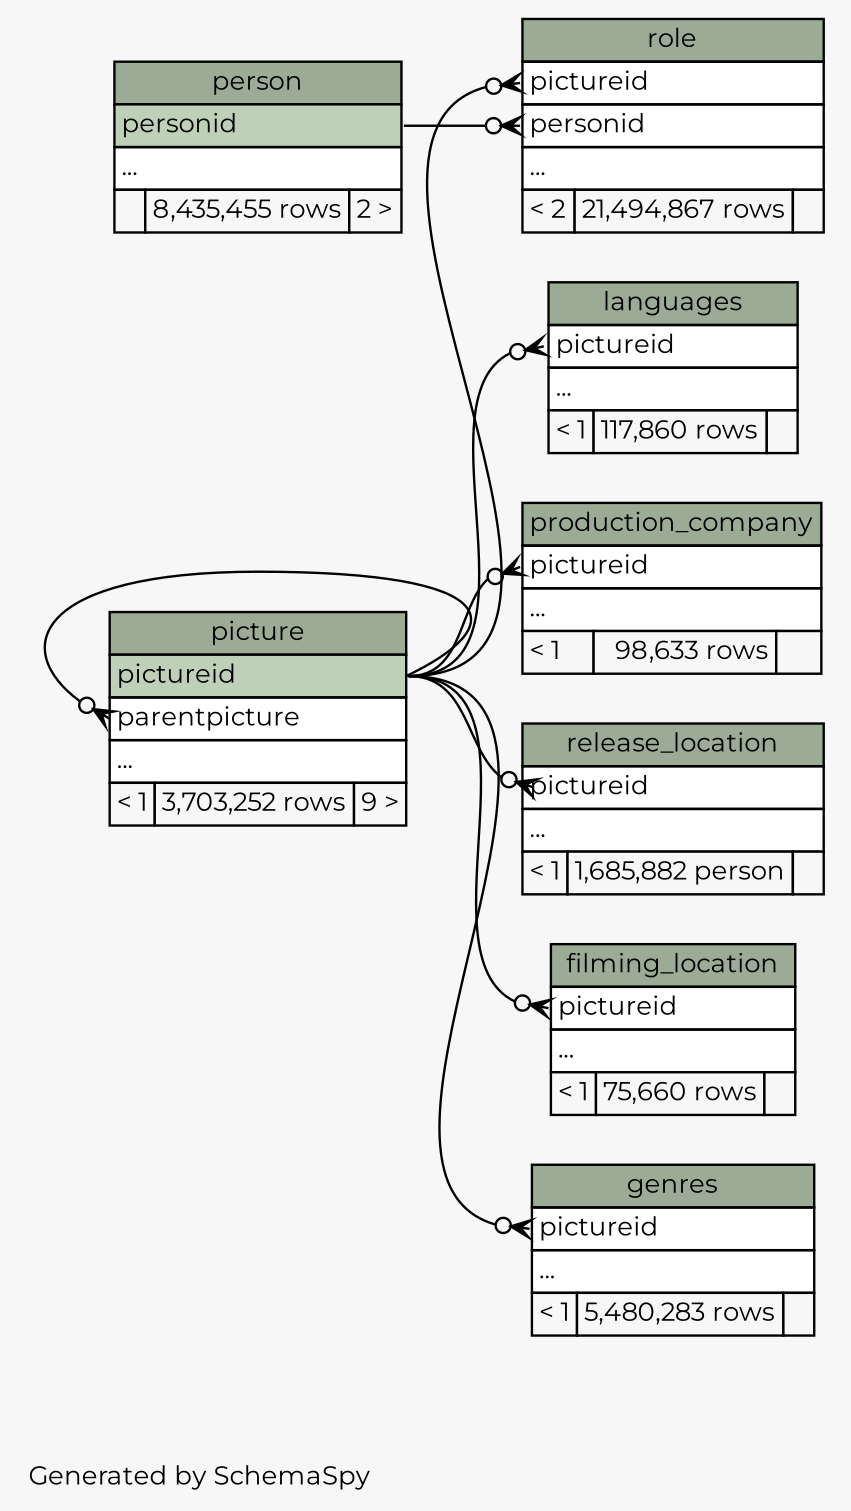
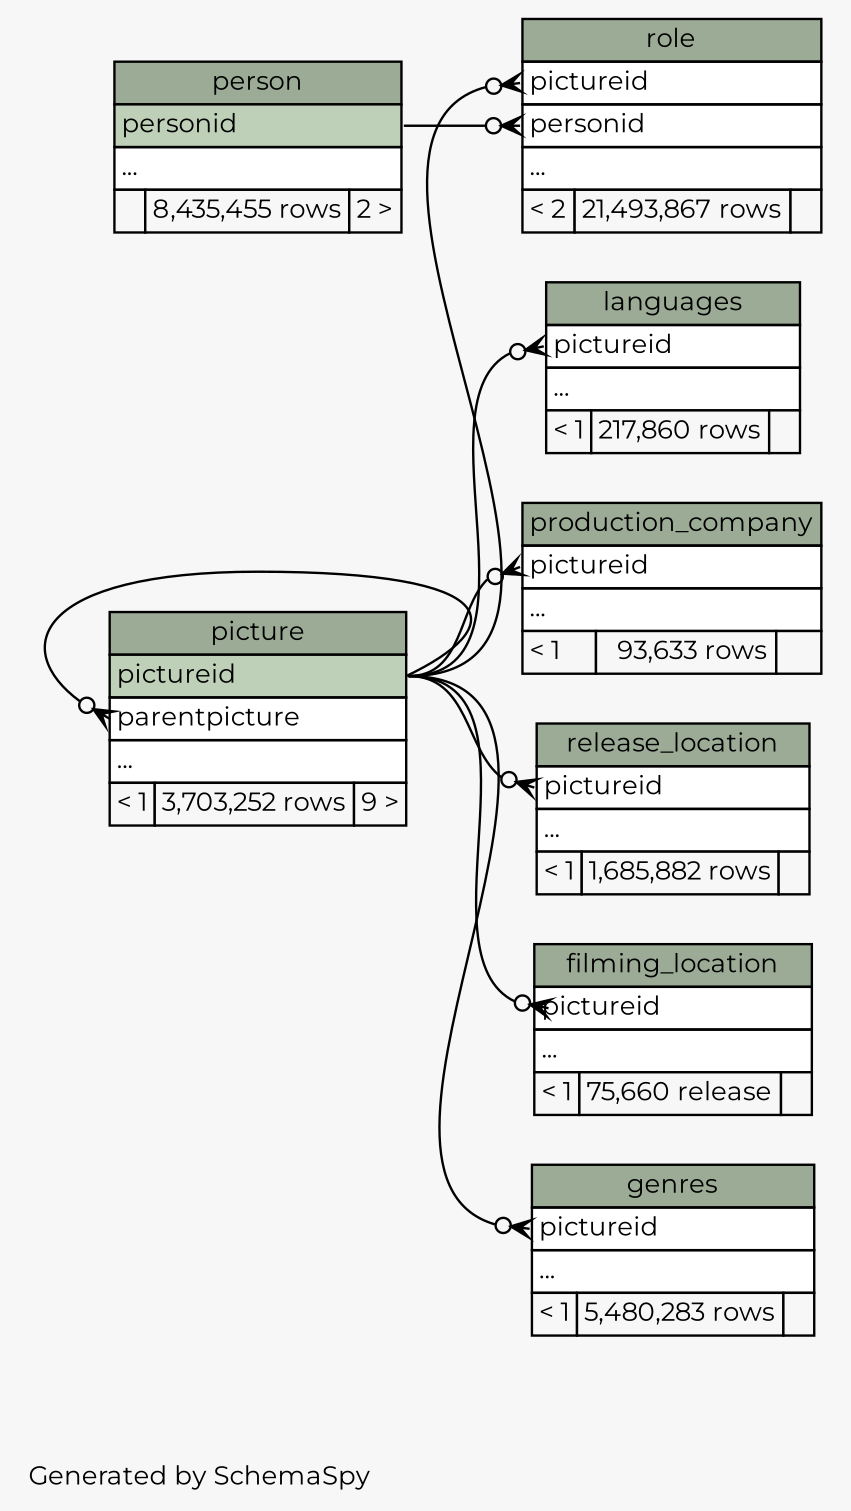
node "role": text "21,494,867 rows" -> "21,493,867 rows"
node "languages": text "117,860 rows" -> "217,860 rows"
node "production_company": text "98,633 rows" -> "93,633 rows"
node "release_location": text "1,685,882 person" -> "1,685,882 rows"
node "filming_location": text "75,660 rows" -> "75,660 release"
